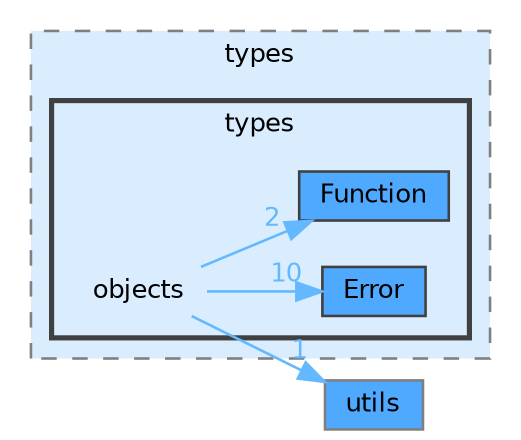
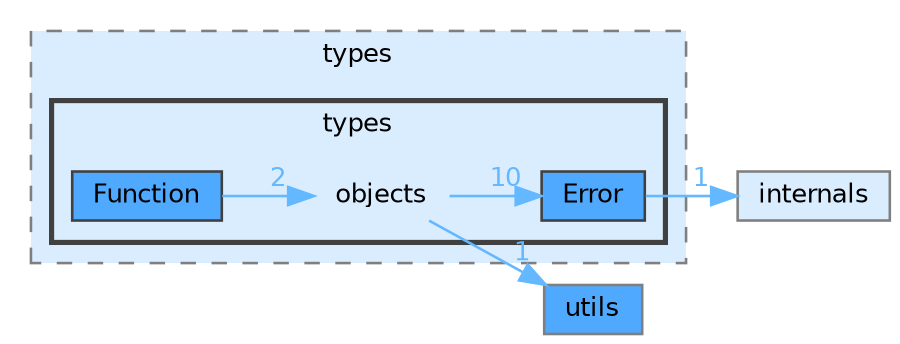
node "internals": added
edge "objects" -> "Function": reversed
